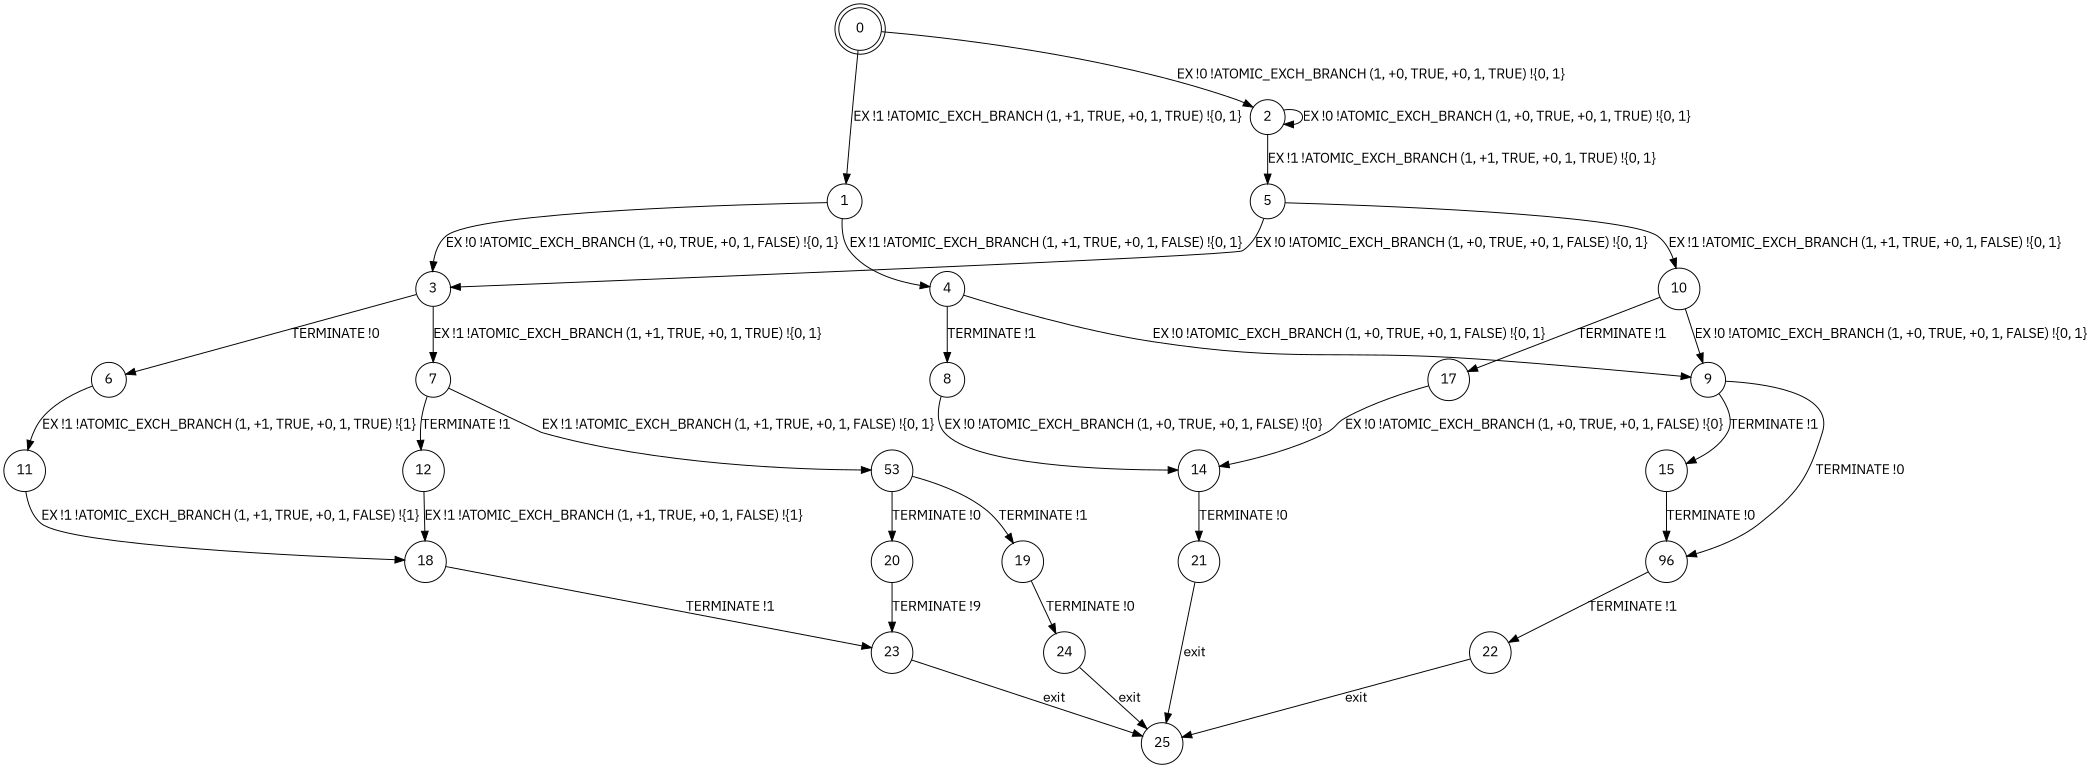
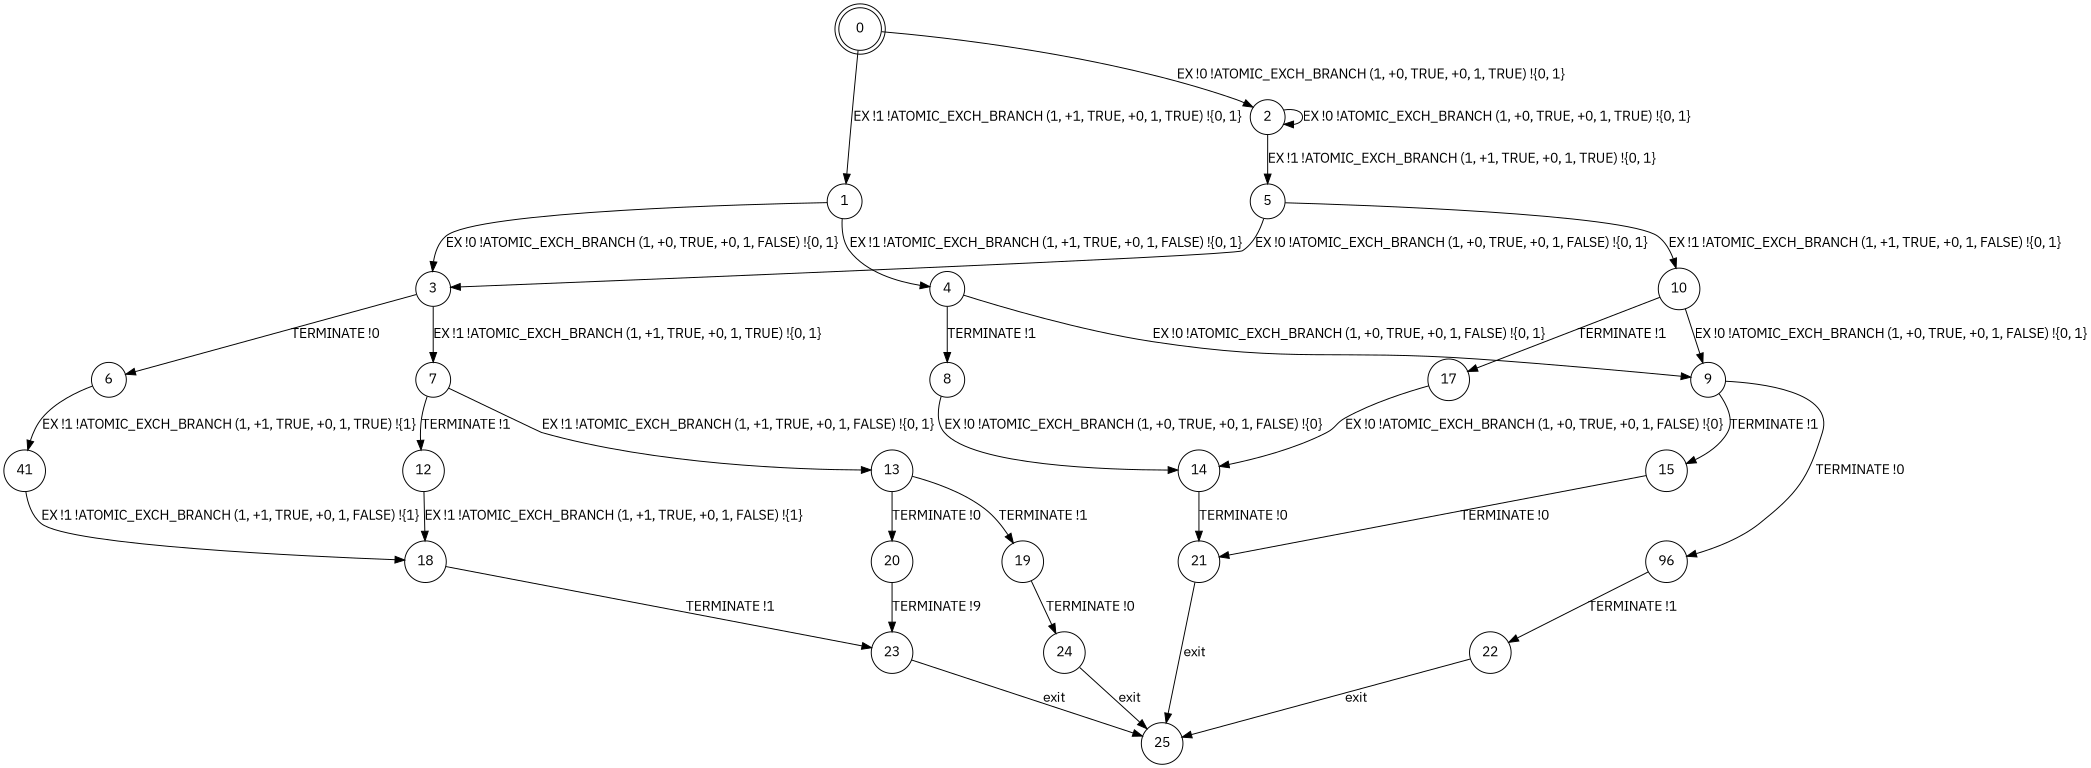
node "11": label "11" -> "41"
node "53": label "53" -> "13"
edge "15" -> "96": now "15" -> "21"
